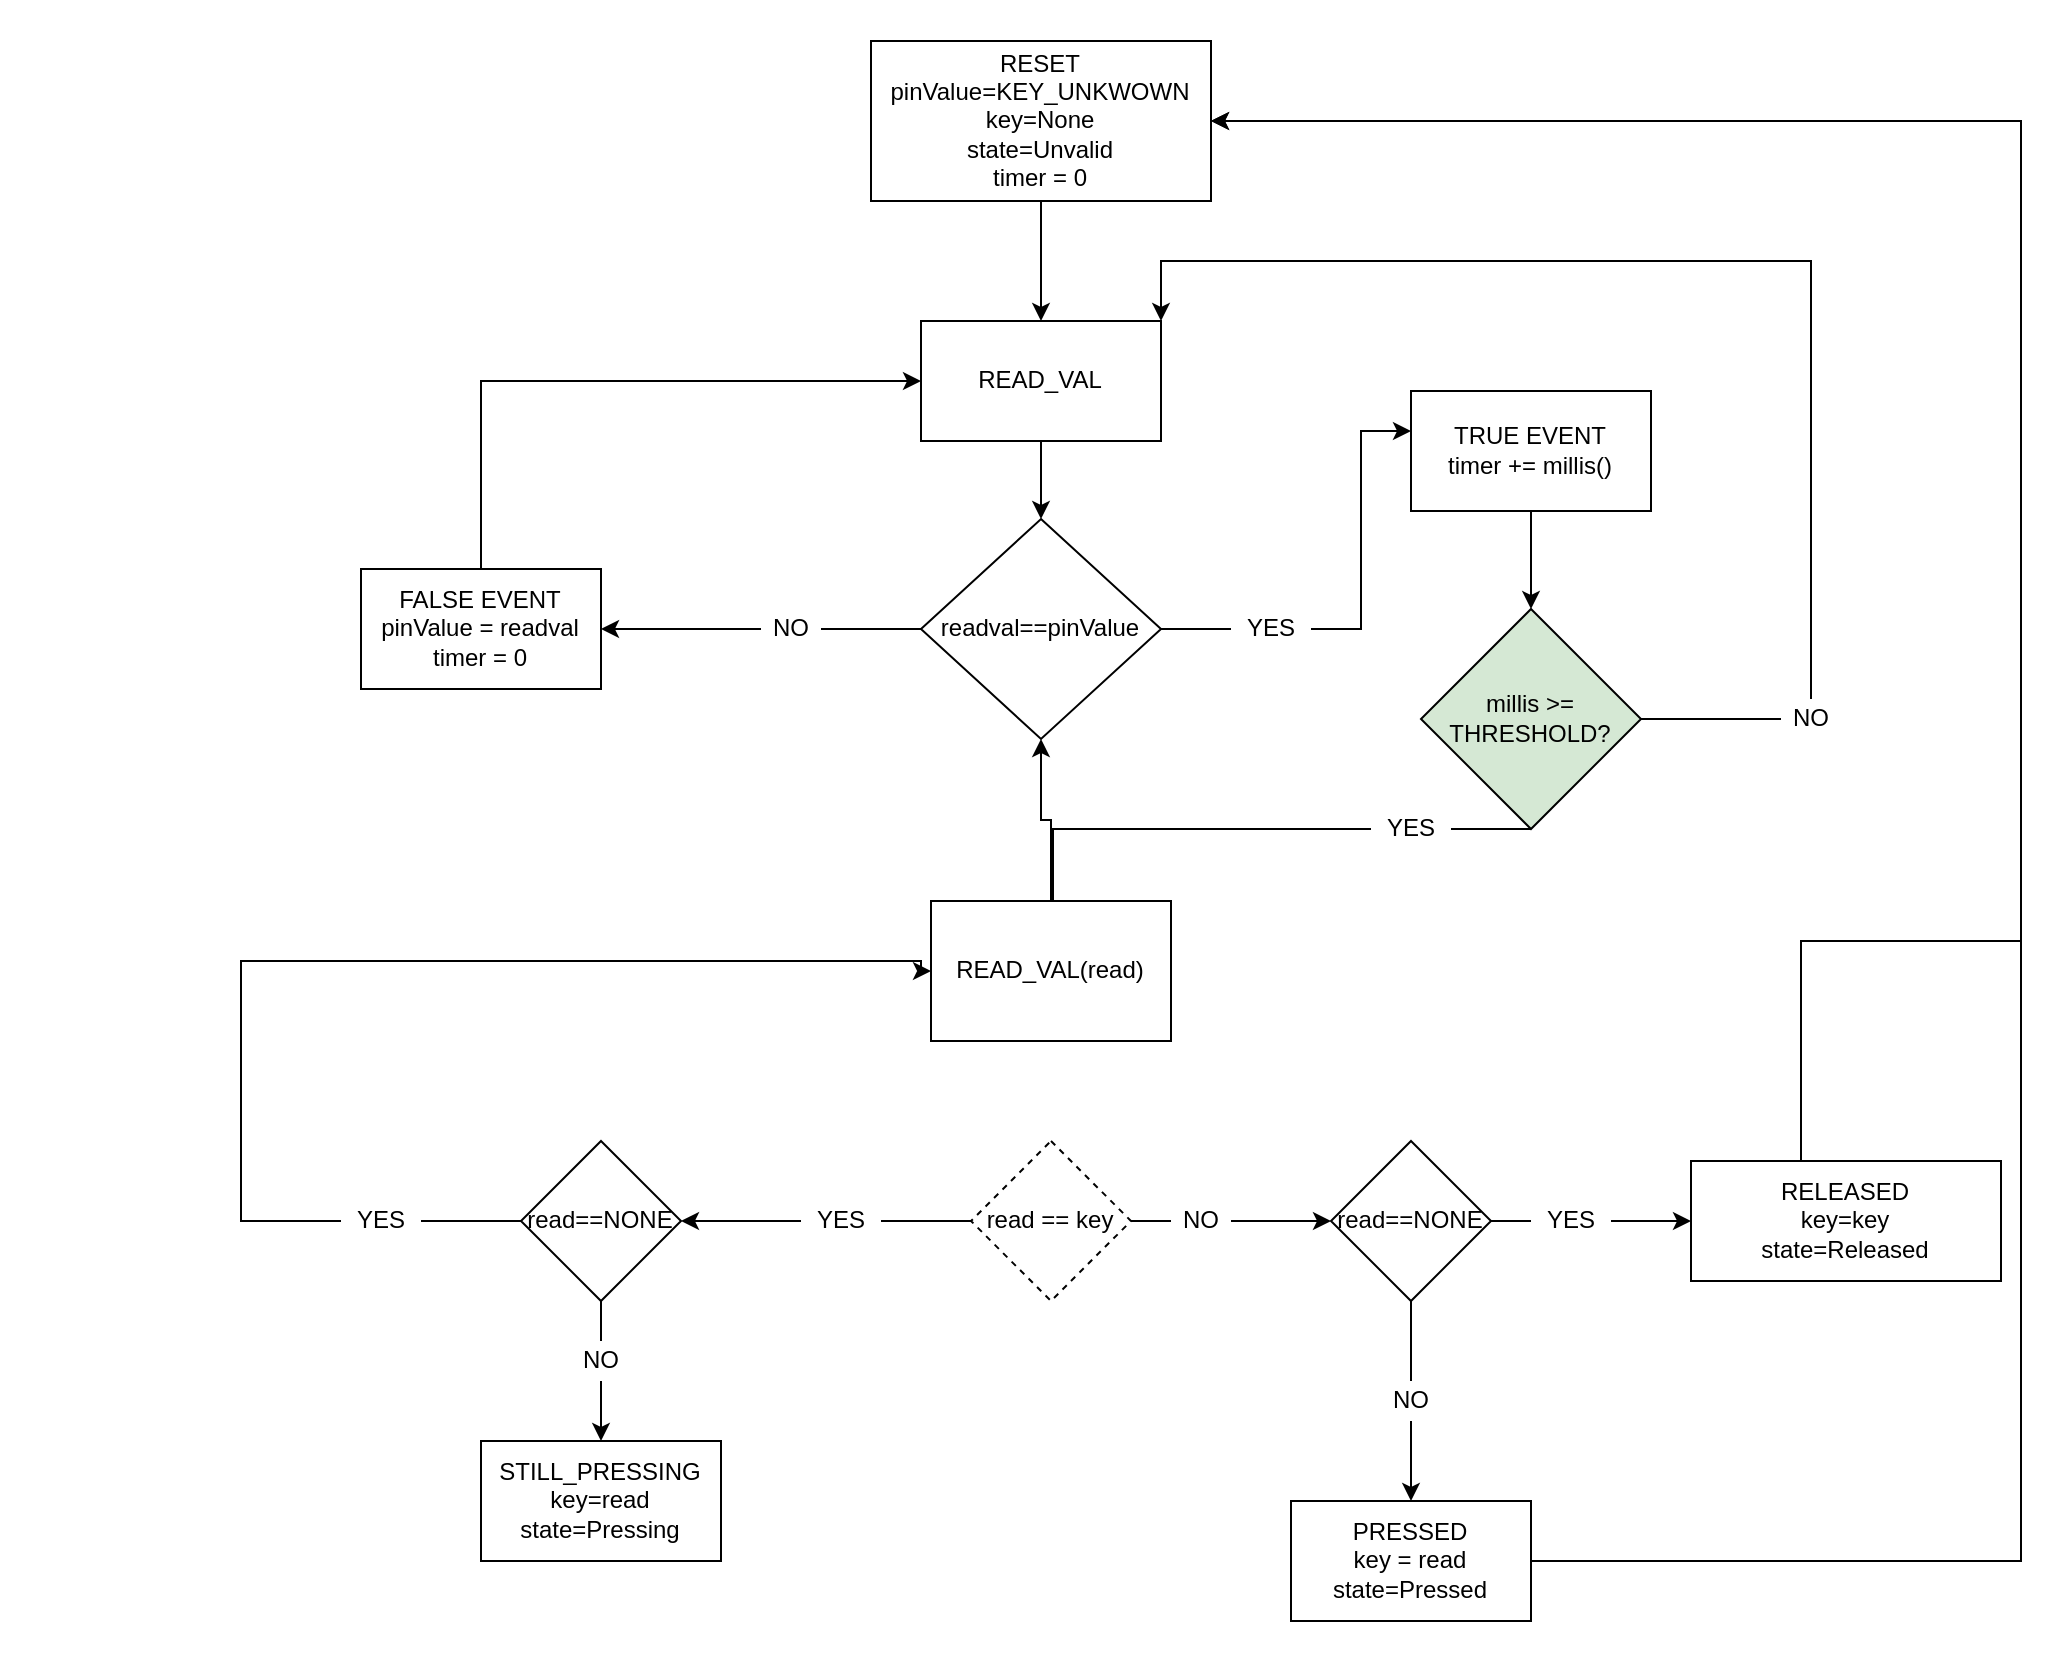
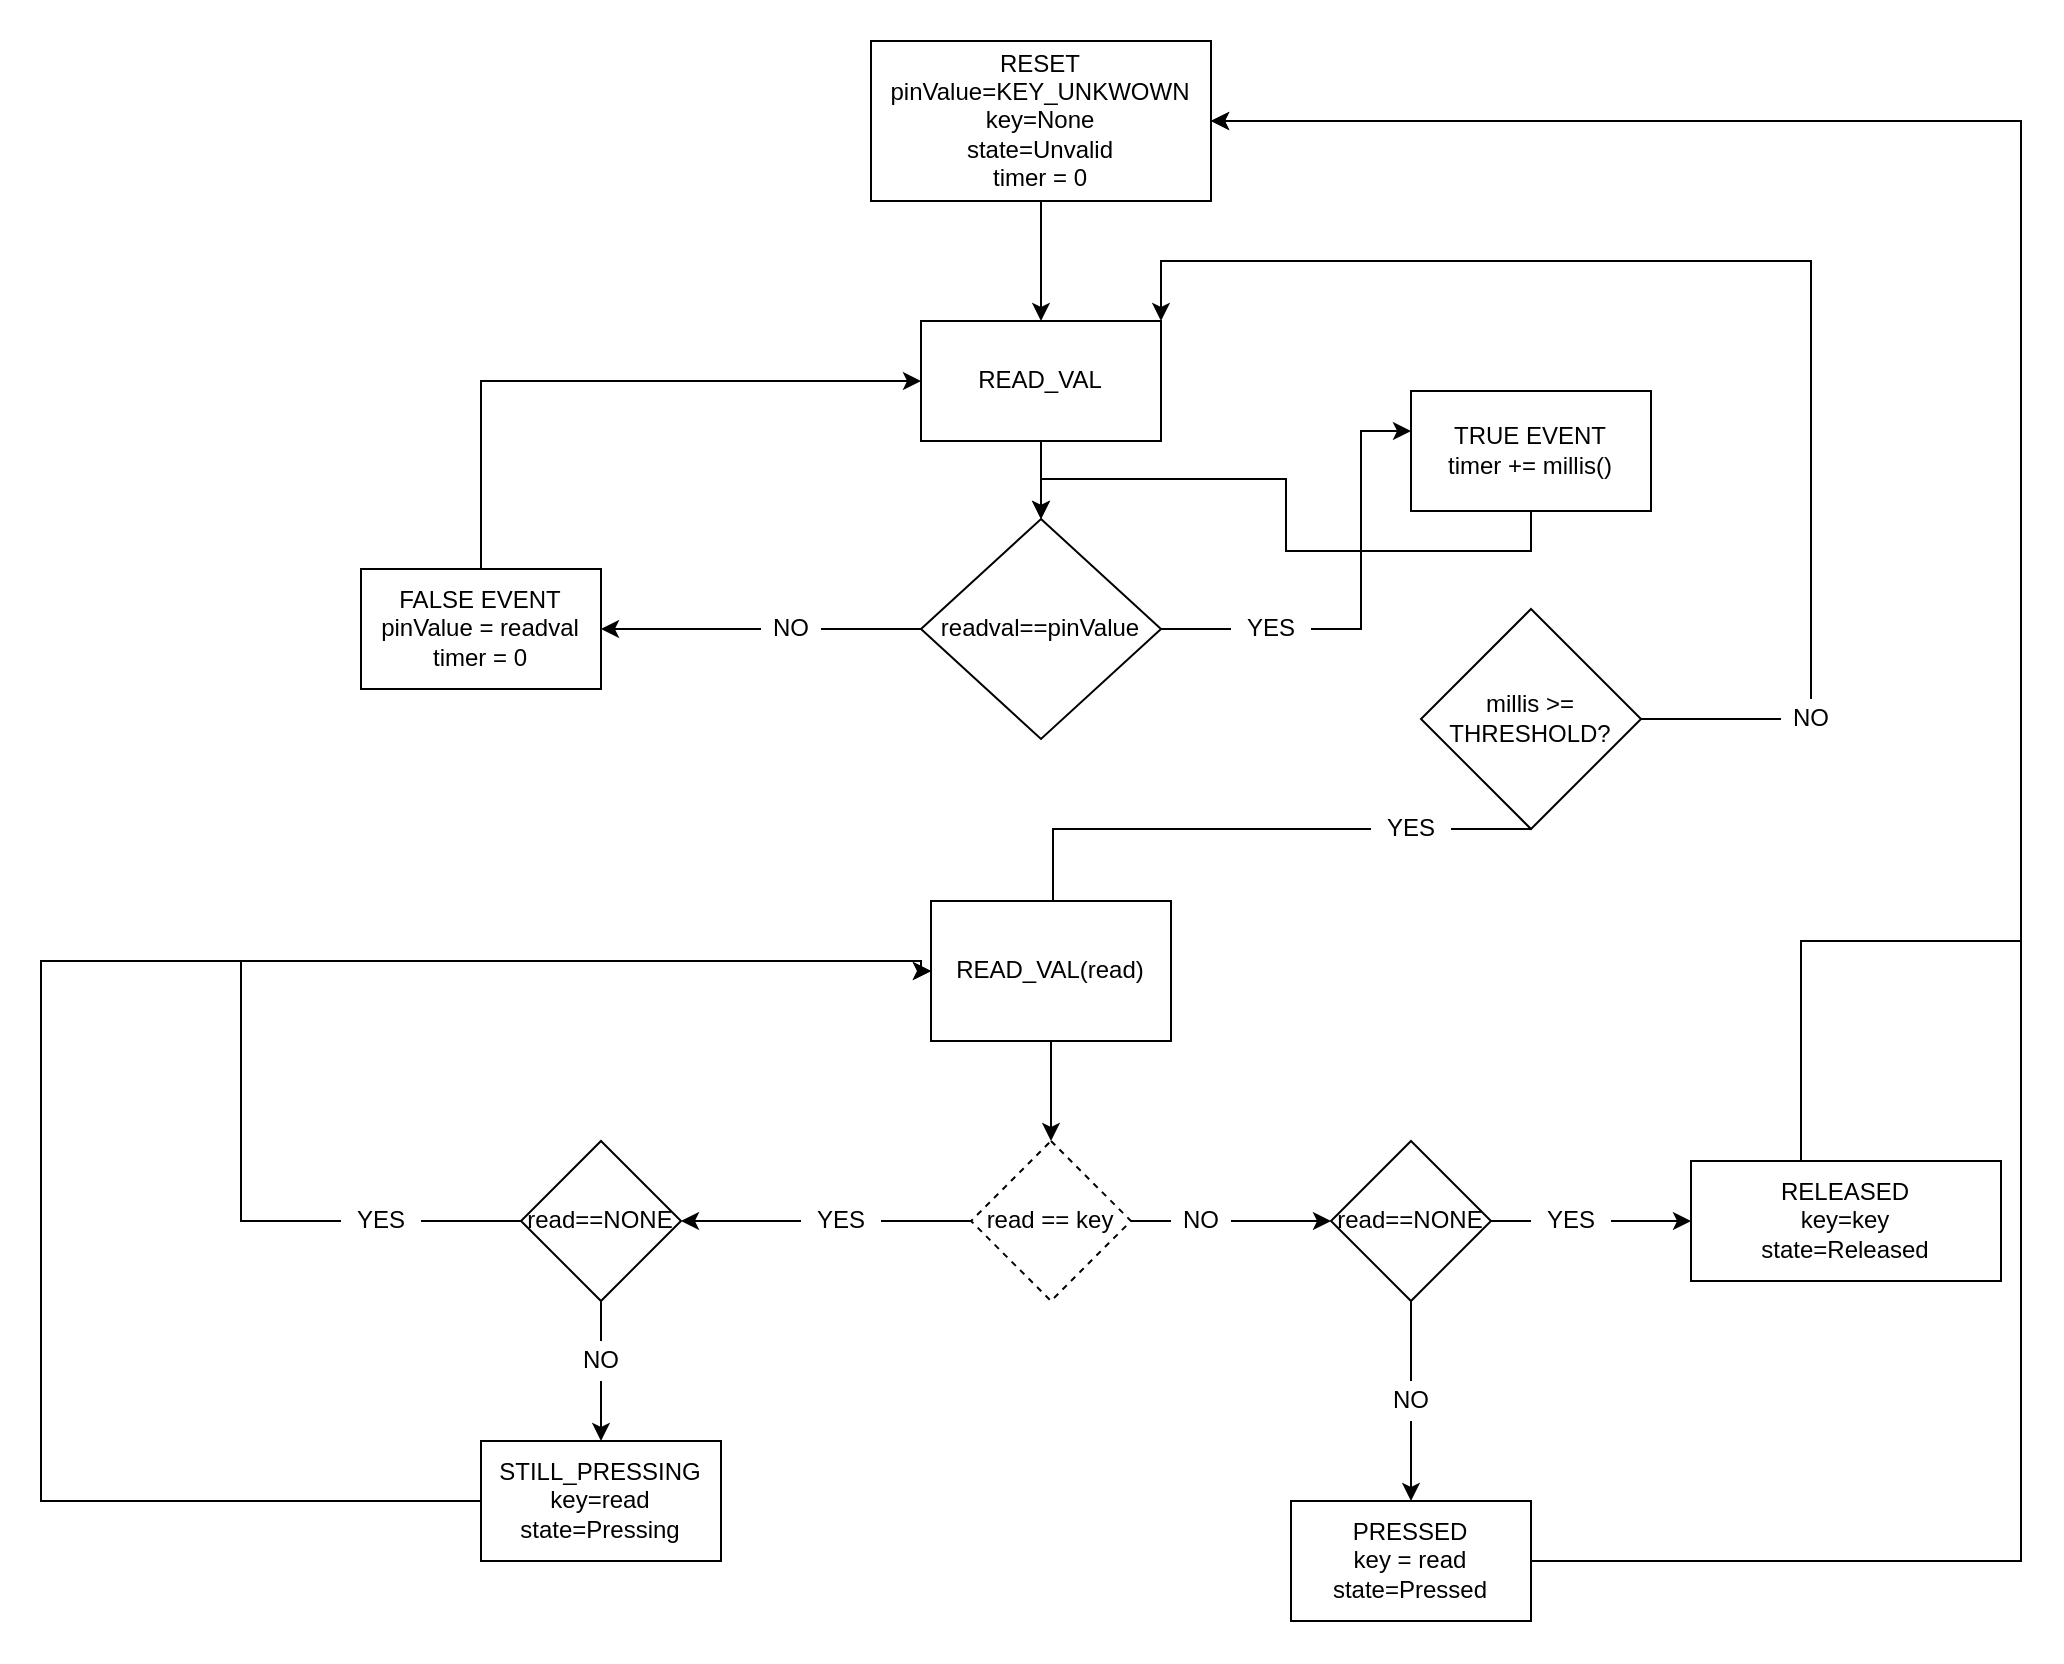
edge "TRUE EVENT timer += millis()" -> "millis >= THRESHOLD?": now "TRUE EVENT timer += millis()" -> "readval==pinValue"
node "millis >= THRESHOLD?": fillcolor #d5e8d4 -> #ffffff
edge "READ_VAL(read)" -> "readval==pinValue": now "READ_VAL(read)" -> "read == key"
edge "STILL_PRESSING key=read state=Pressing" -> "READ_VAL(read)": added
